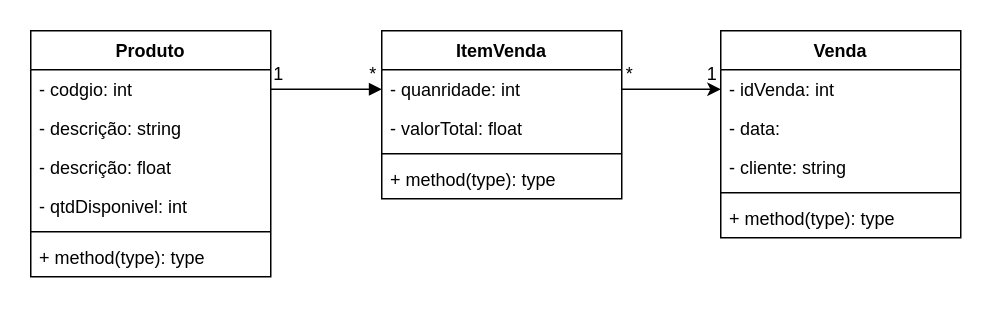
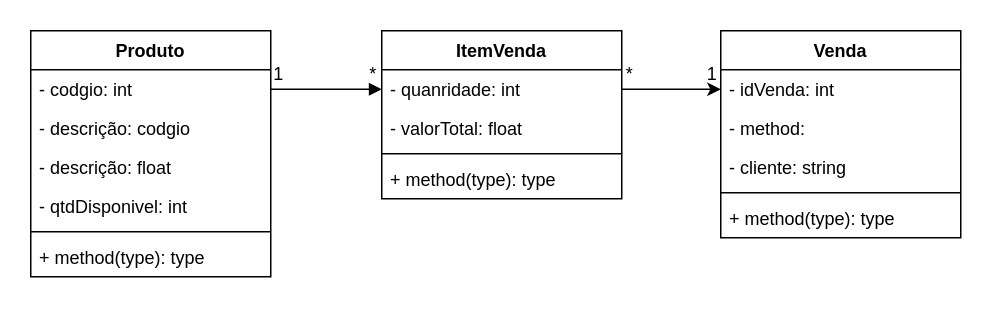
node "- descrição: string": label "- descrição: string" -> "- descrição: codgio"
node "- data:": label "- data:" -> "- method:"
